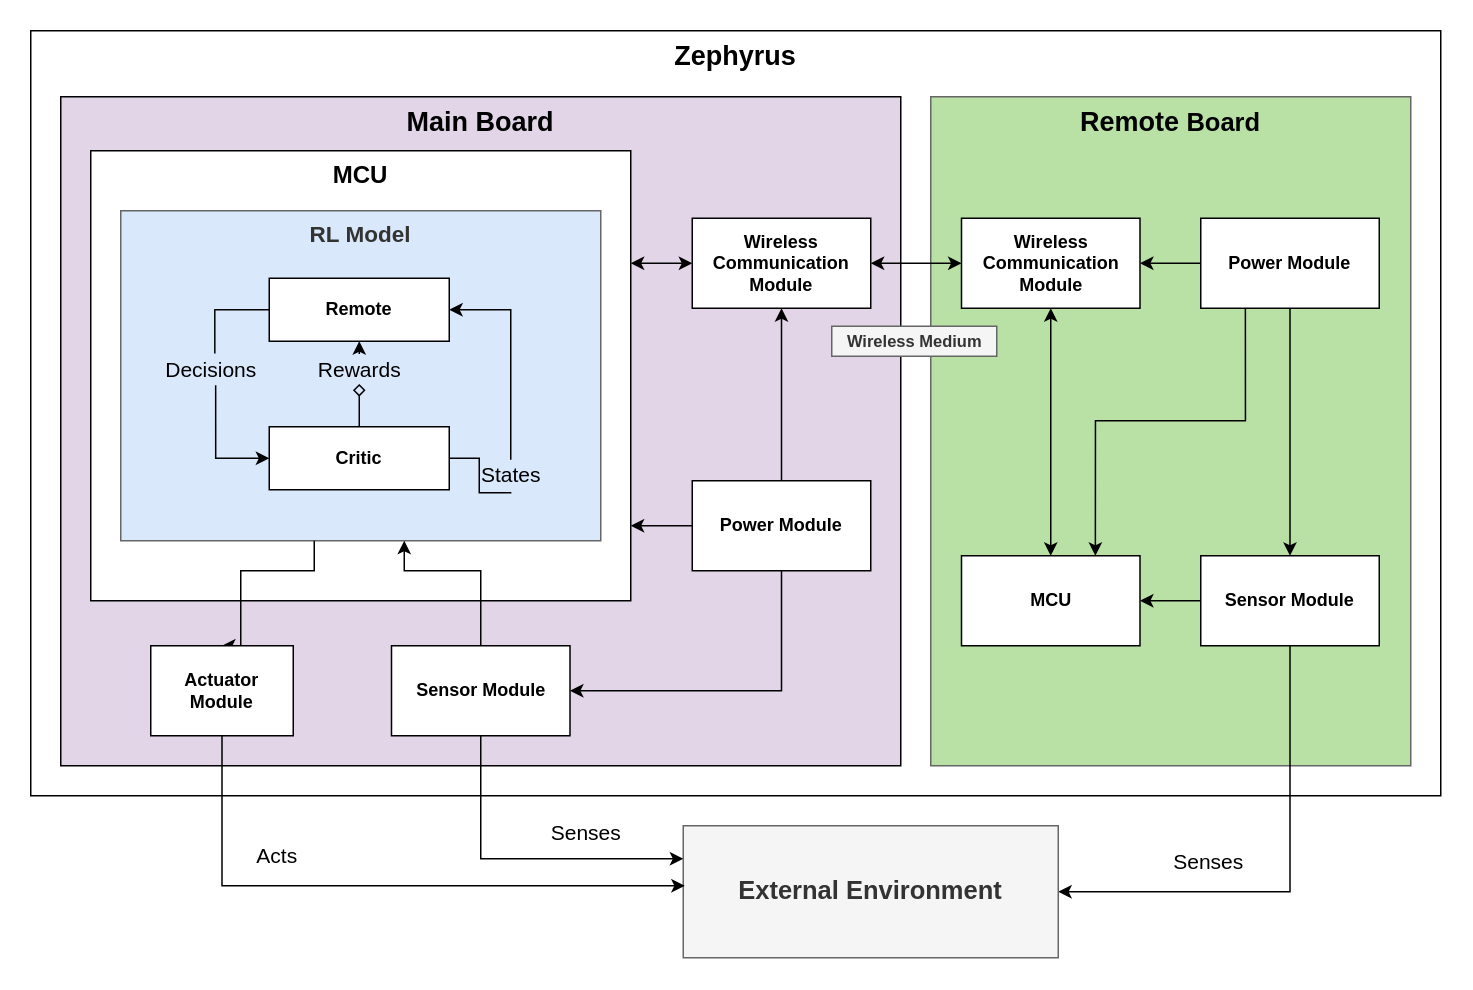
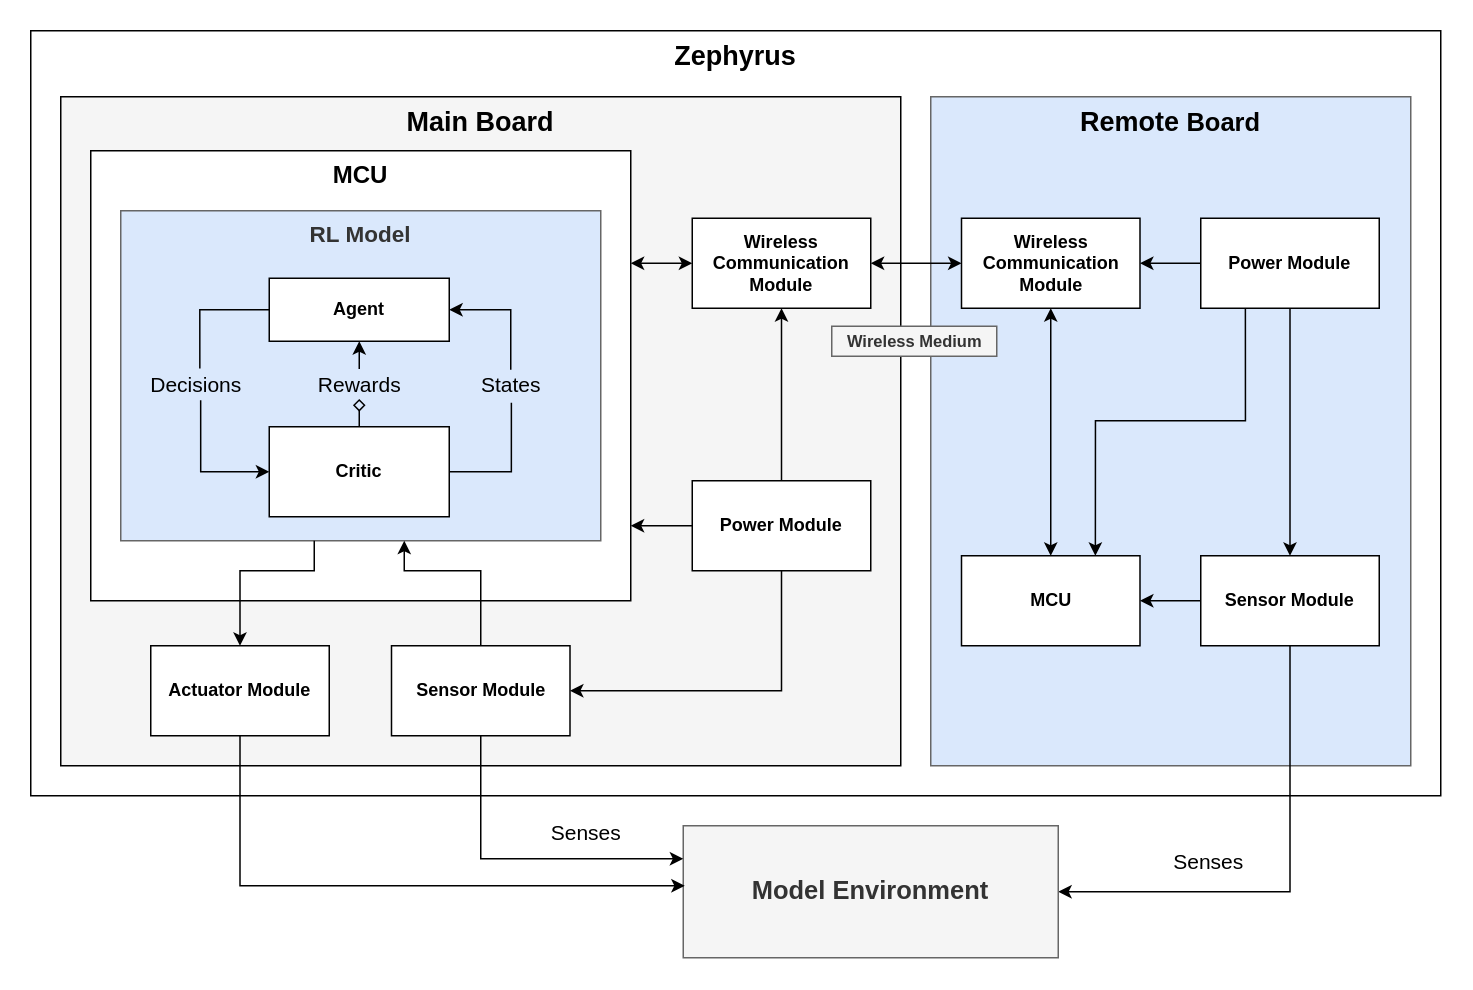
node "Main Board": fillcolor #e1d5e7 -> #f5f5f5
node "Remote": label "Remote" -> "Agent"
node "Rewards": moved (359, 369) -> (359, 384)
node "Decisions": moved (211, 370) -> (196, 385)
node "Remote Board": fillcolor #b9e0a5 -> #dae8fc
node "Critic": size 180x63 -> 180x90
node "States": moved (511, 475) -> (511, 385)
node "Actuator Module": size 143x90 -> 179x90
node "Acts": removed
node "External Environment": label "External Environment" -> "Model Environment"
